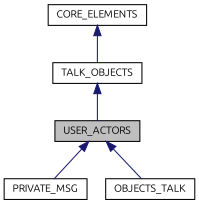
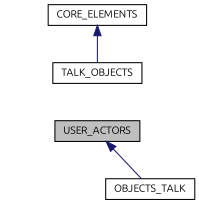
edge "USER_ACTORS" -> "TALK_OBJECTS": removed
node "PRIVATE_MSG": removed
